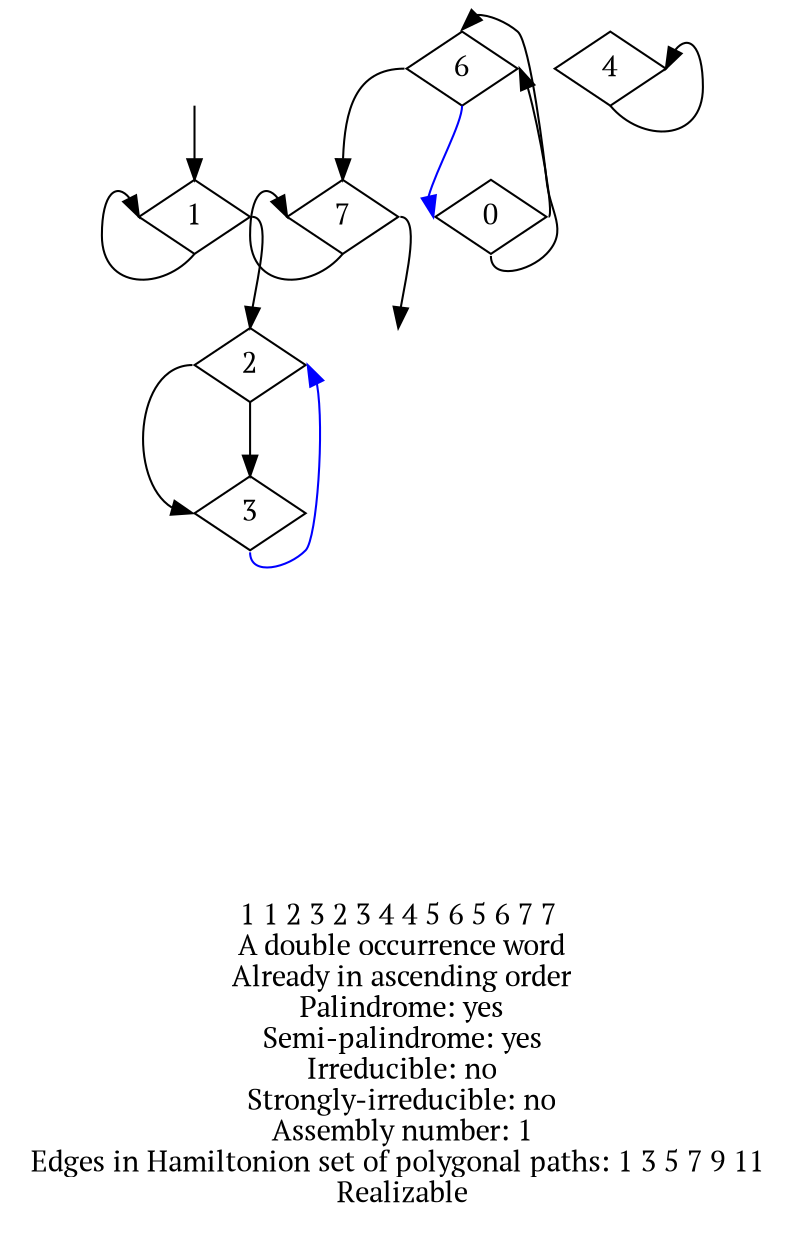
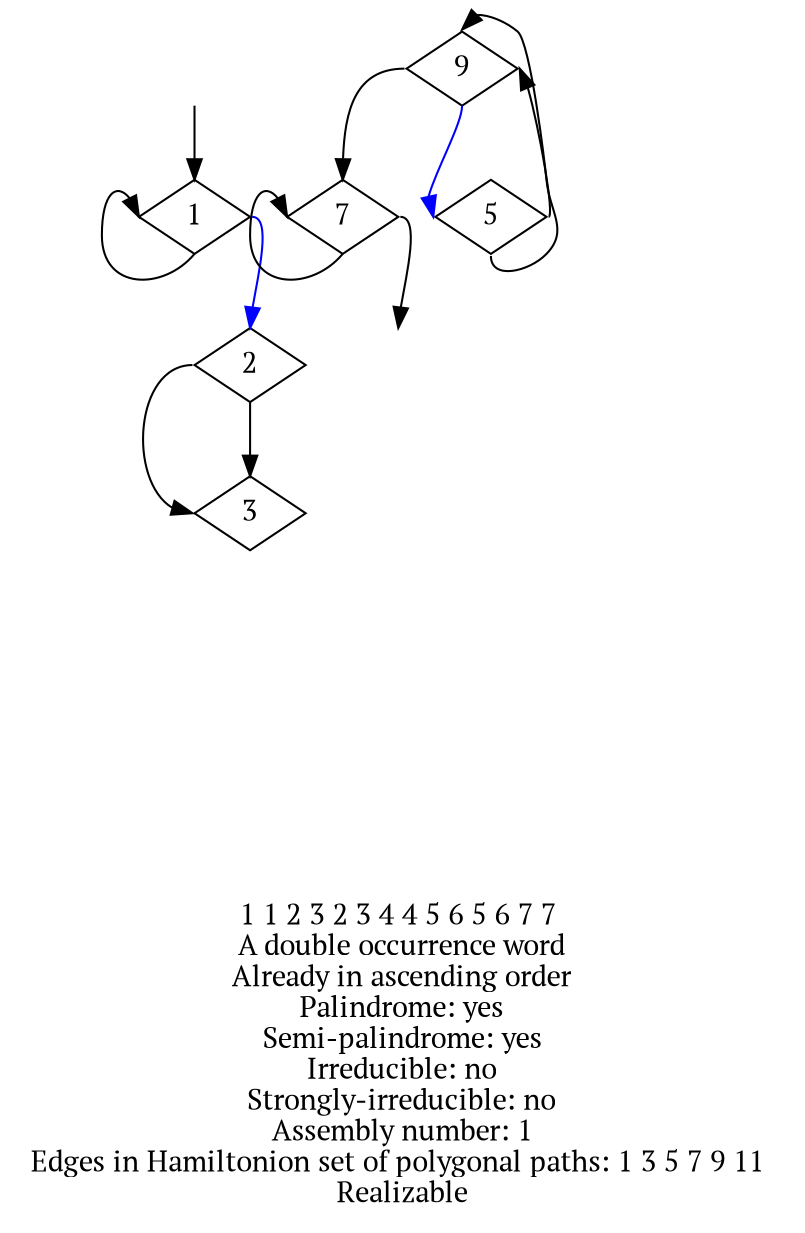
node "6": label "6" -> "9"
node "4": removed
node "0": label "0" -> "5"
edge "1" -> "2": color black -> blue
edge "3" -> "2": removed
